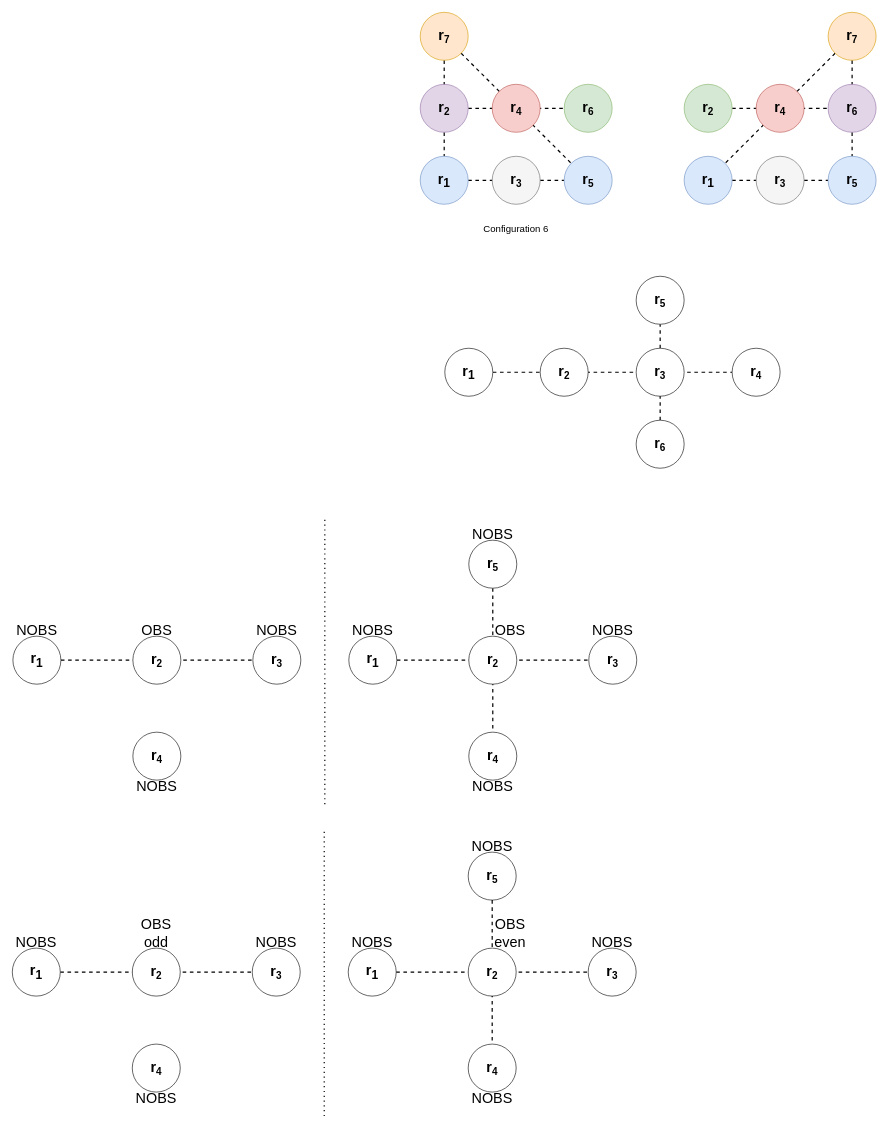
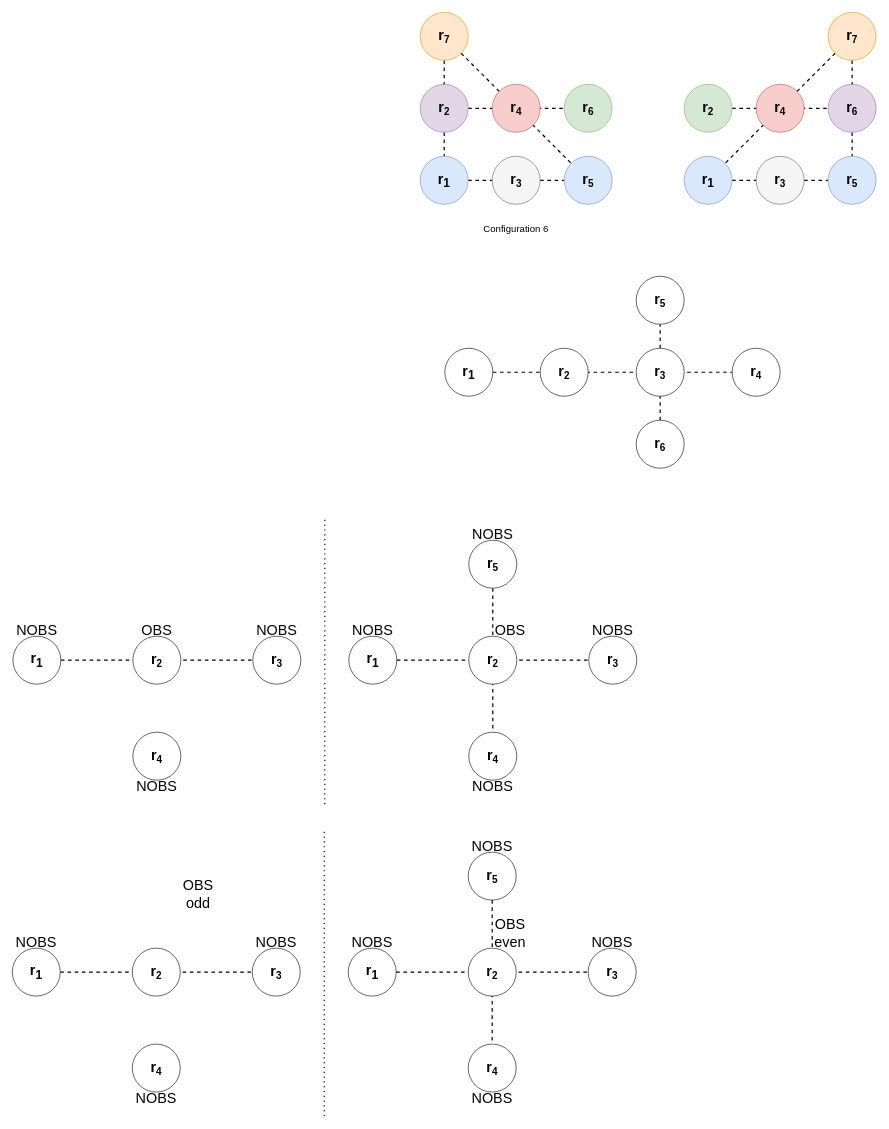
node "OBS odd": moved (156, 933) -> (198, 894)
